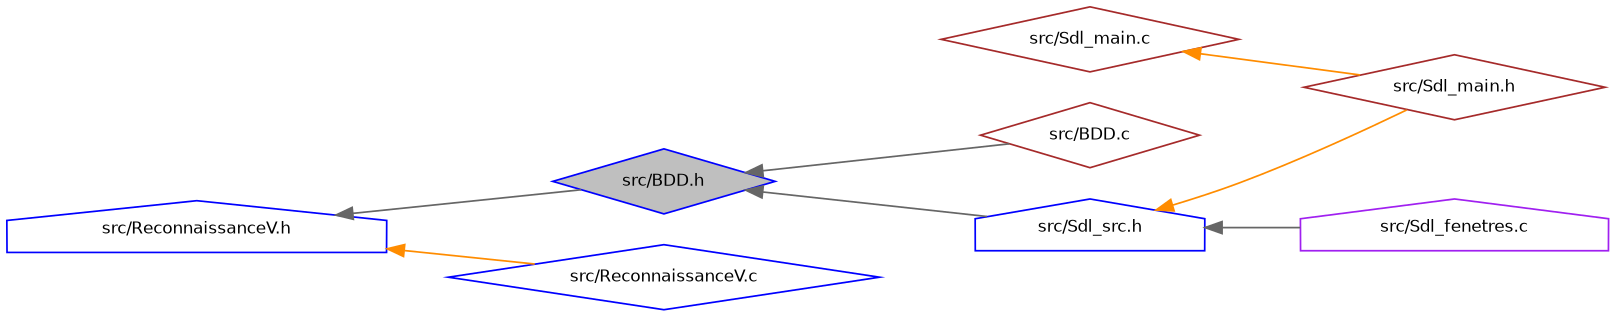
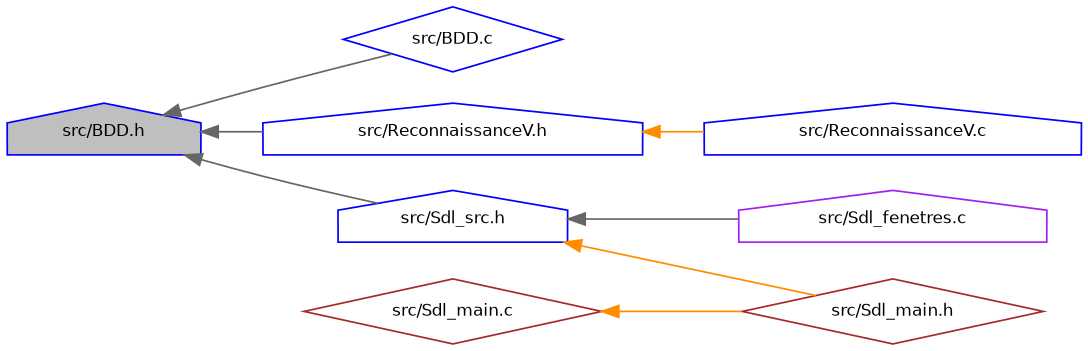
node "src/BDD.c": color brown -> blue
node "src/BDD.h": shape diamond -> house
edge "src/BDD.h" -> "src/ReconnaissanceV.h": reversed
node "src/ReconnaissanceV.c": shape diamond -> house
